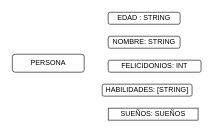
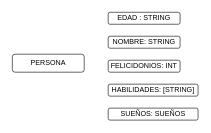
node "FELICIDONIOS: INT": size 93x12 -> 72x12
node "HABILIDADES: [STRING]": moved (147, 90) -> (153, 90)
node "SUEÑOS: SUEÑOS": shape rectangle -> rounded rectangle
